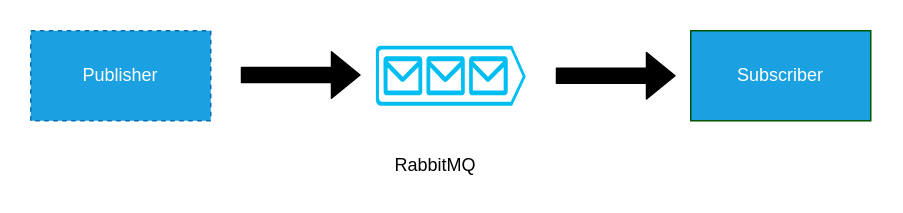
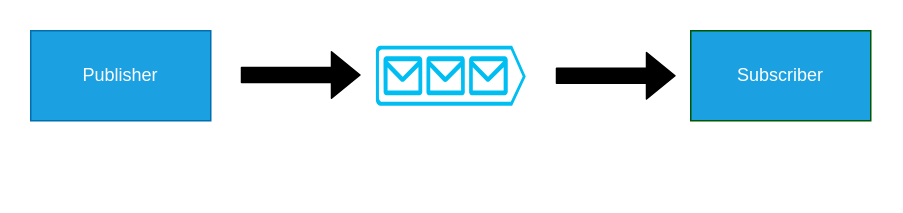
node "Publisher": style dashed -> solid
node "RabbitMQ": removed
